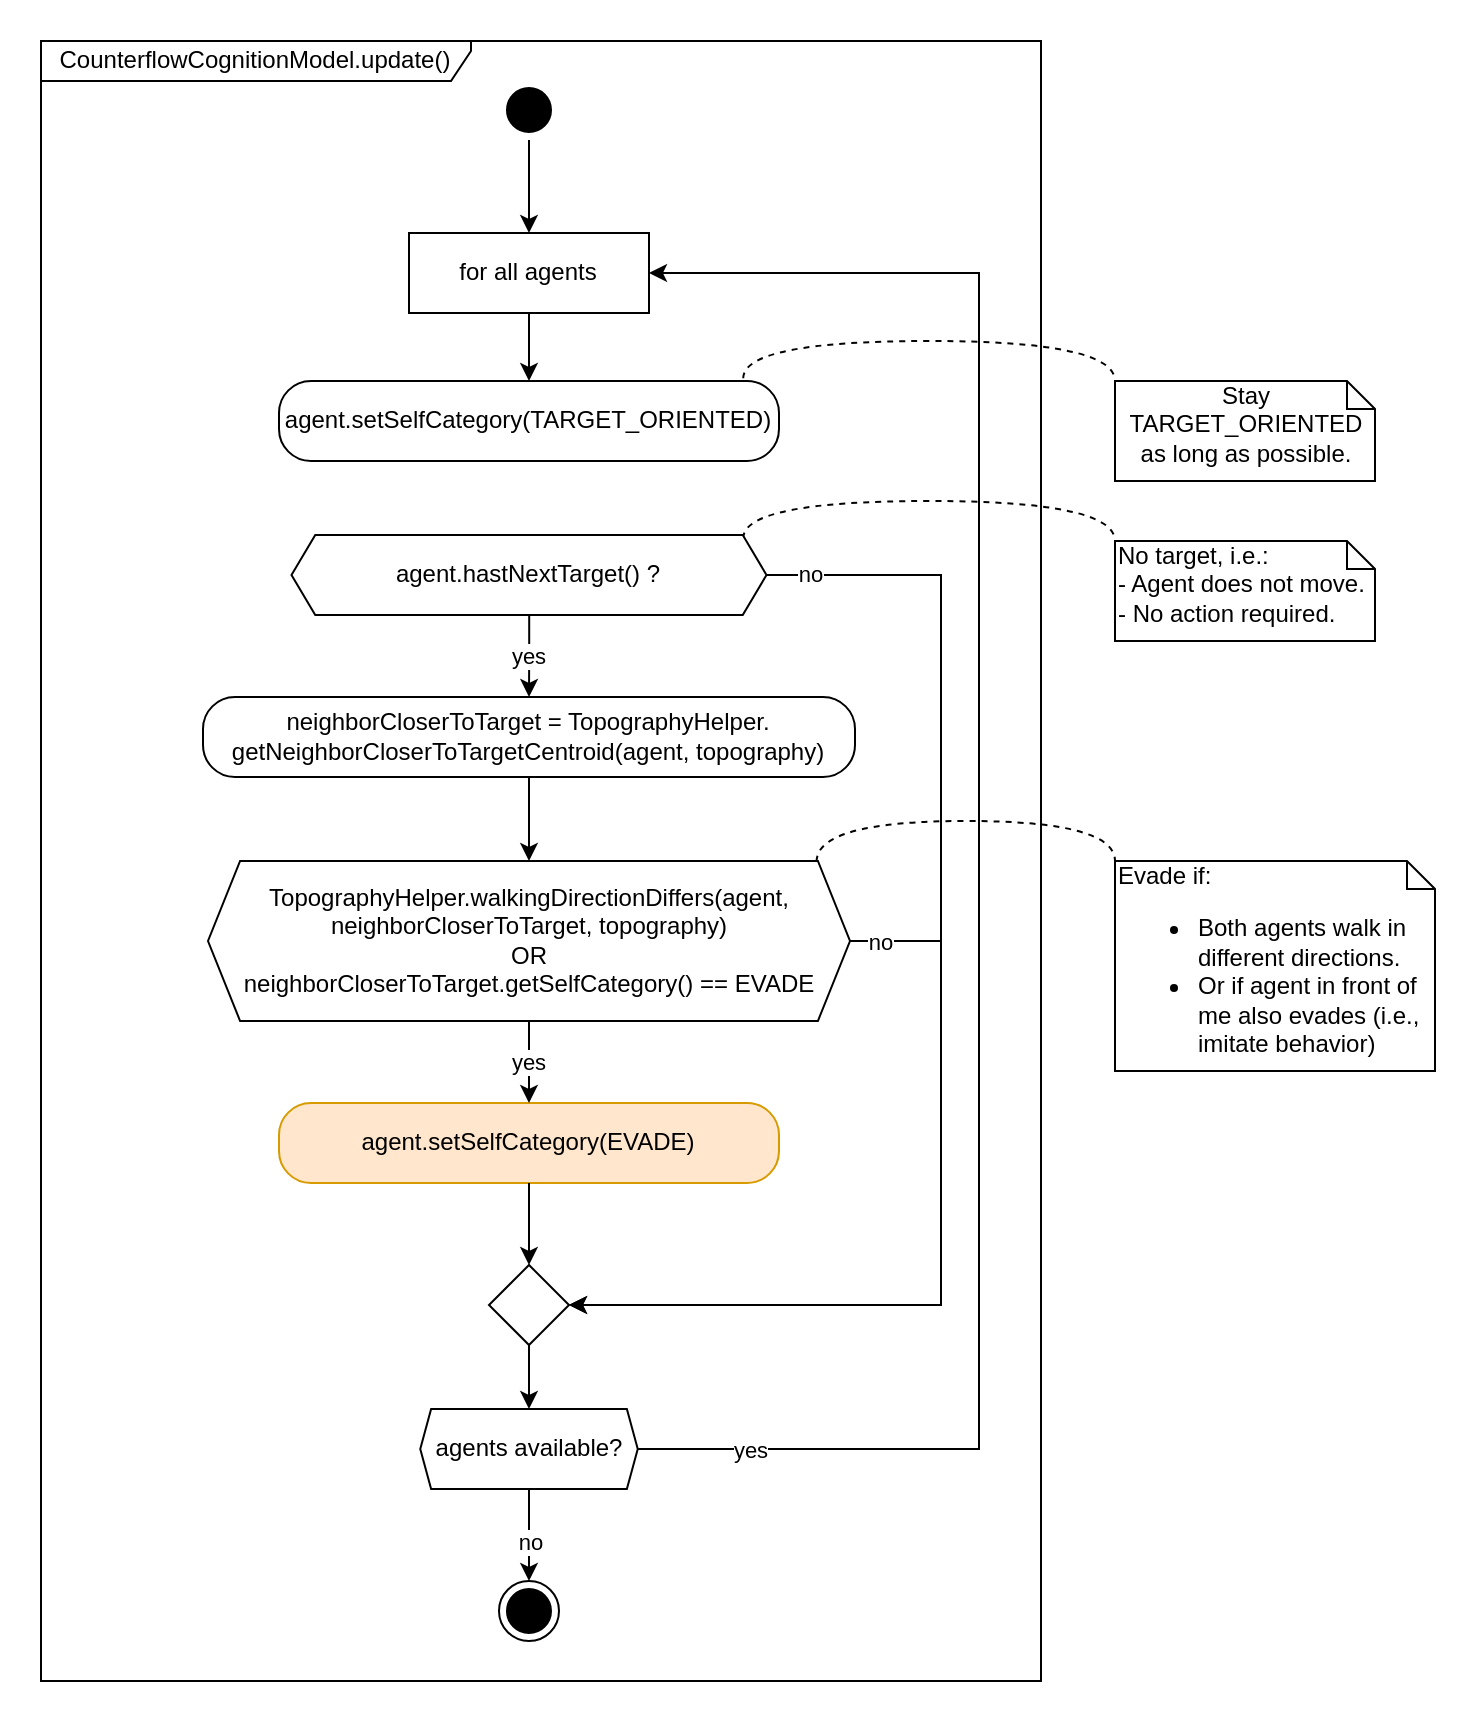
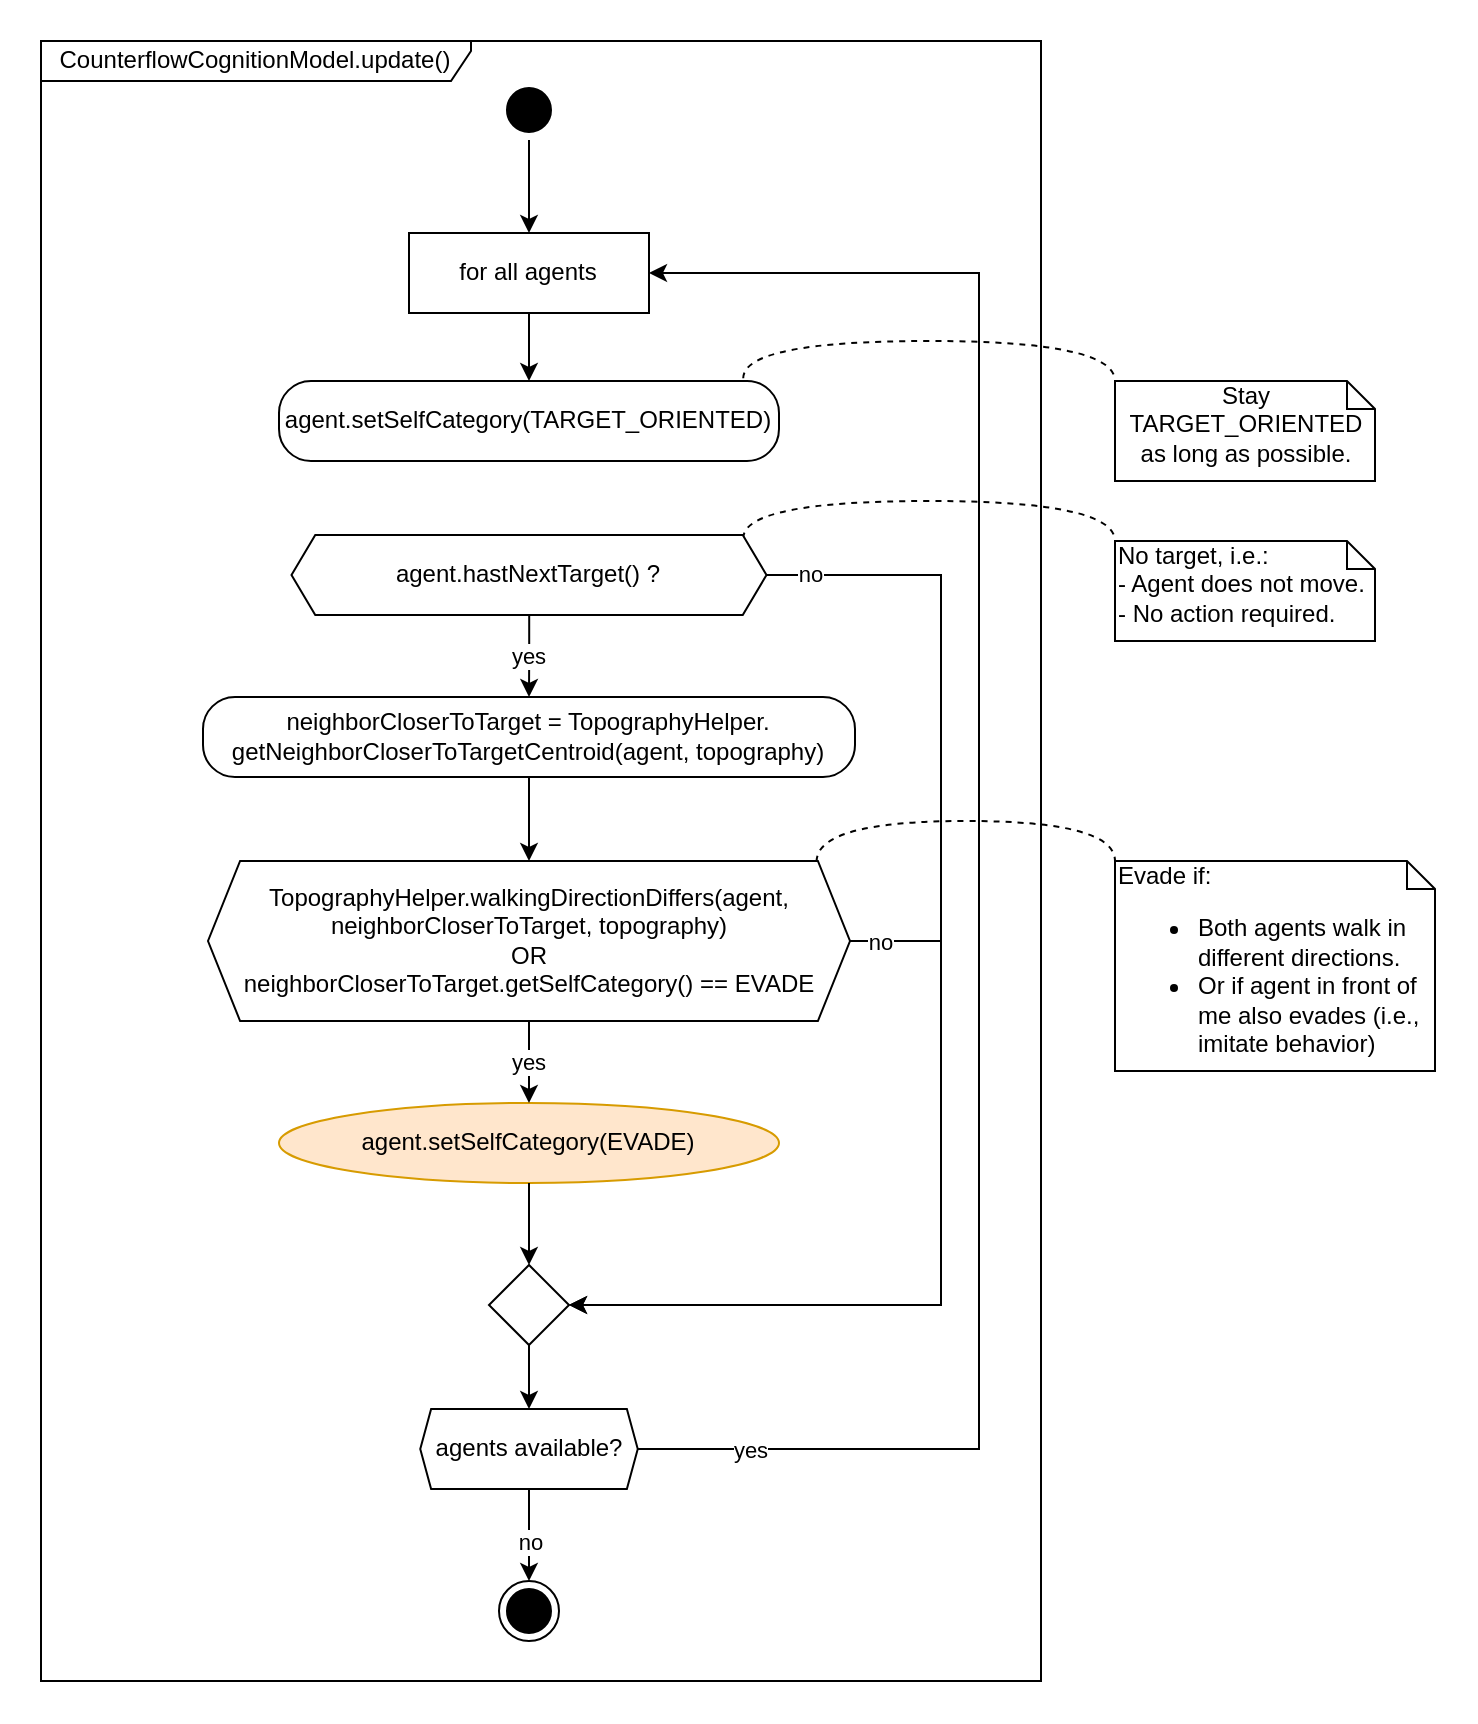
node "agent.setSelfCategory(EVADE)": shape rounded rectangle -> ellipse
